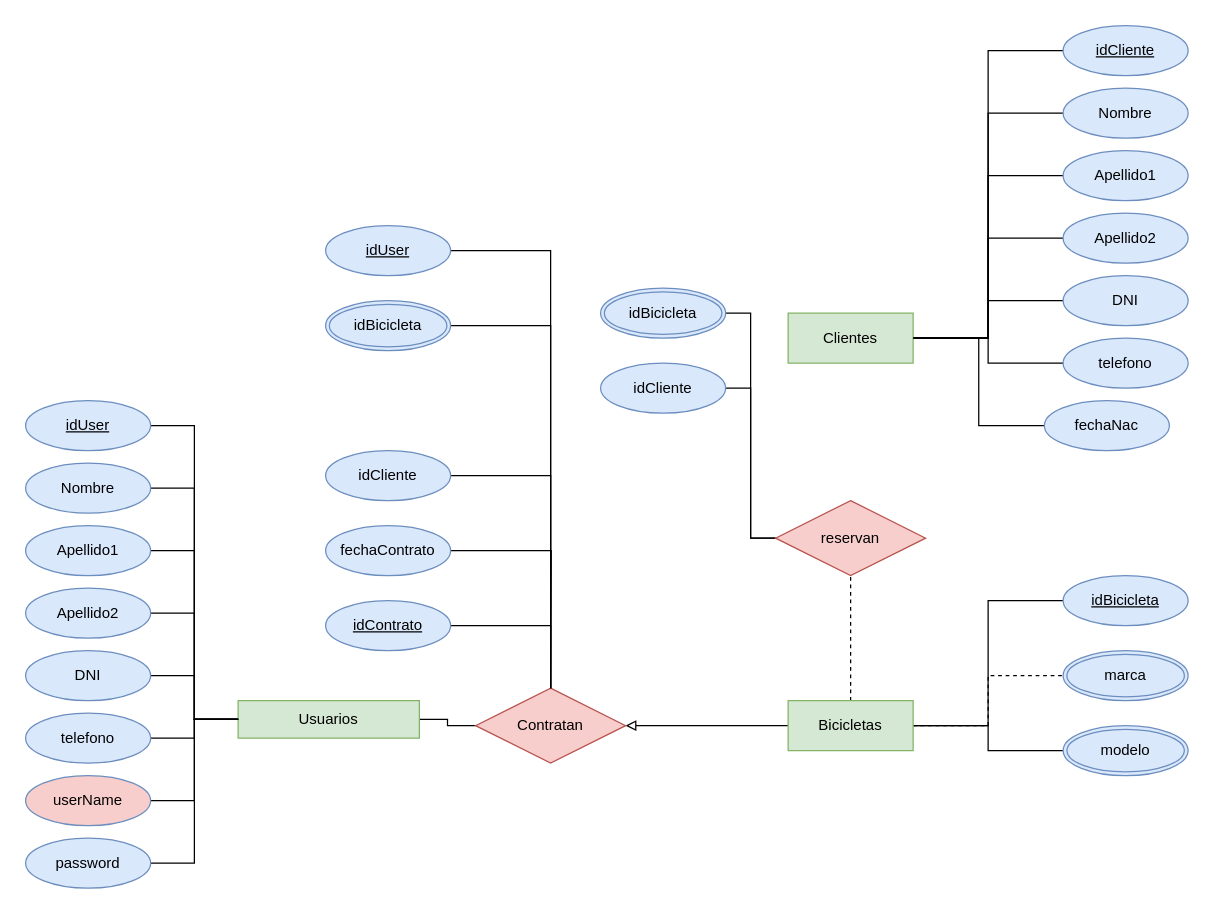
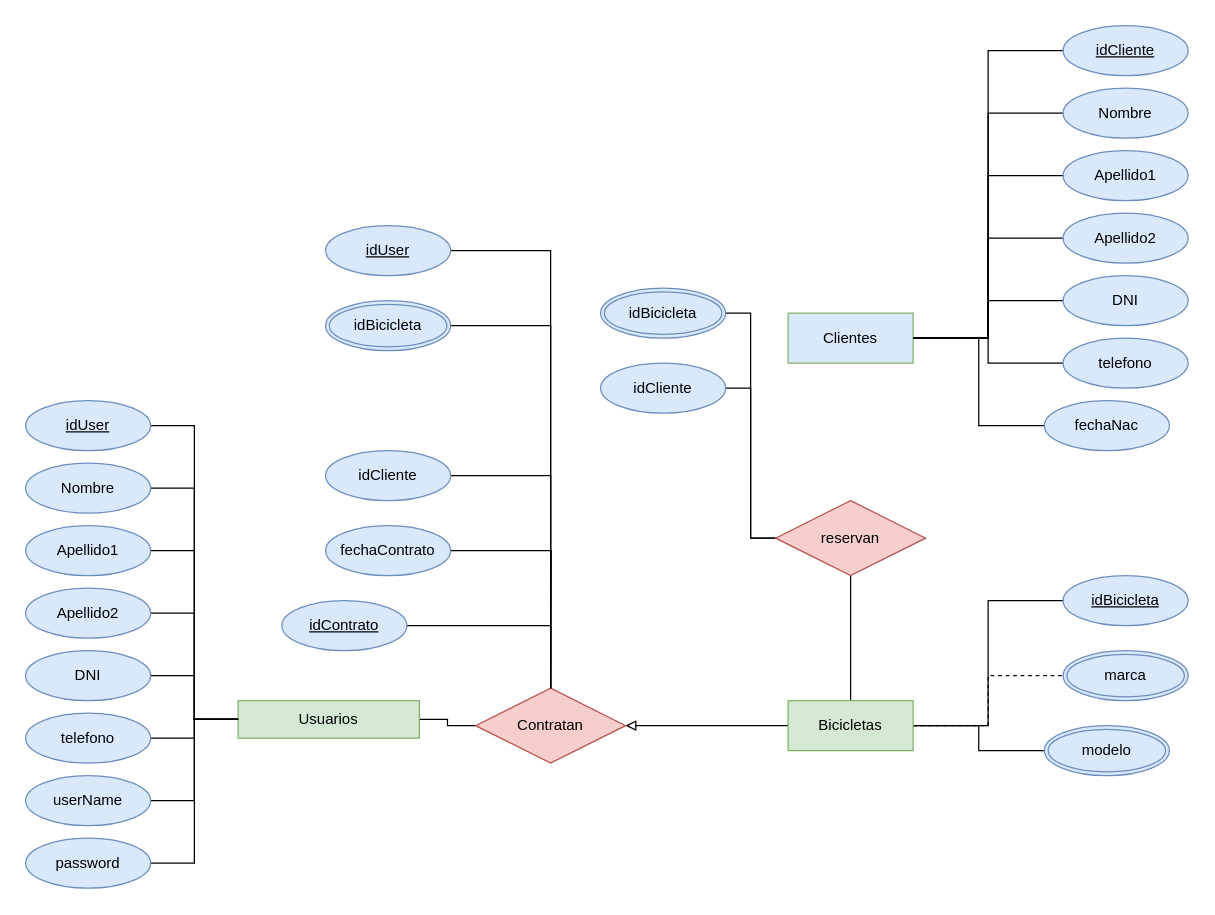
node "Clientes": fillcolor #d5e8d4 -> #dae8fc
node "idContrato": moved (388, 626) -> (344, 626)
edge "reservan" -- "Bicicletas": style dashed -> solid
node "modelo": moved (1126, 751) -> (1107, 751)
node "userName": fillcolor #f8cecc -> #dae8fc
